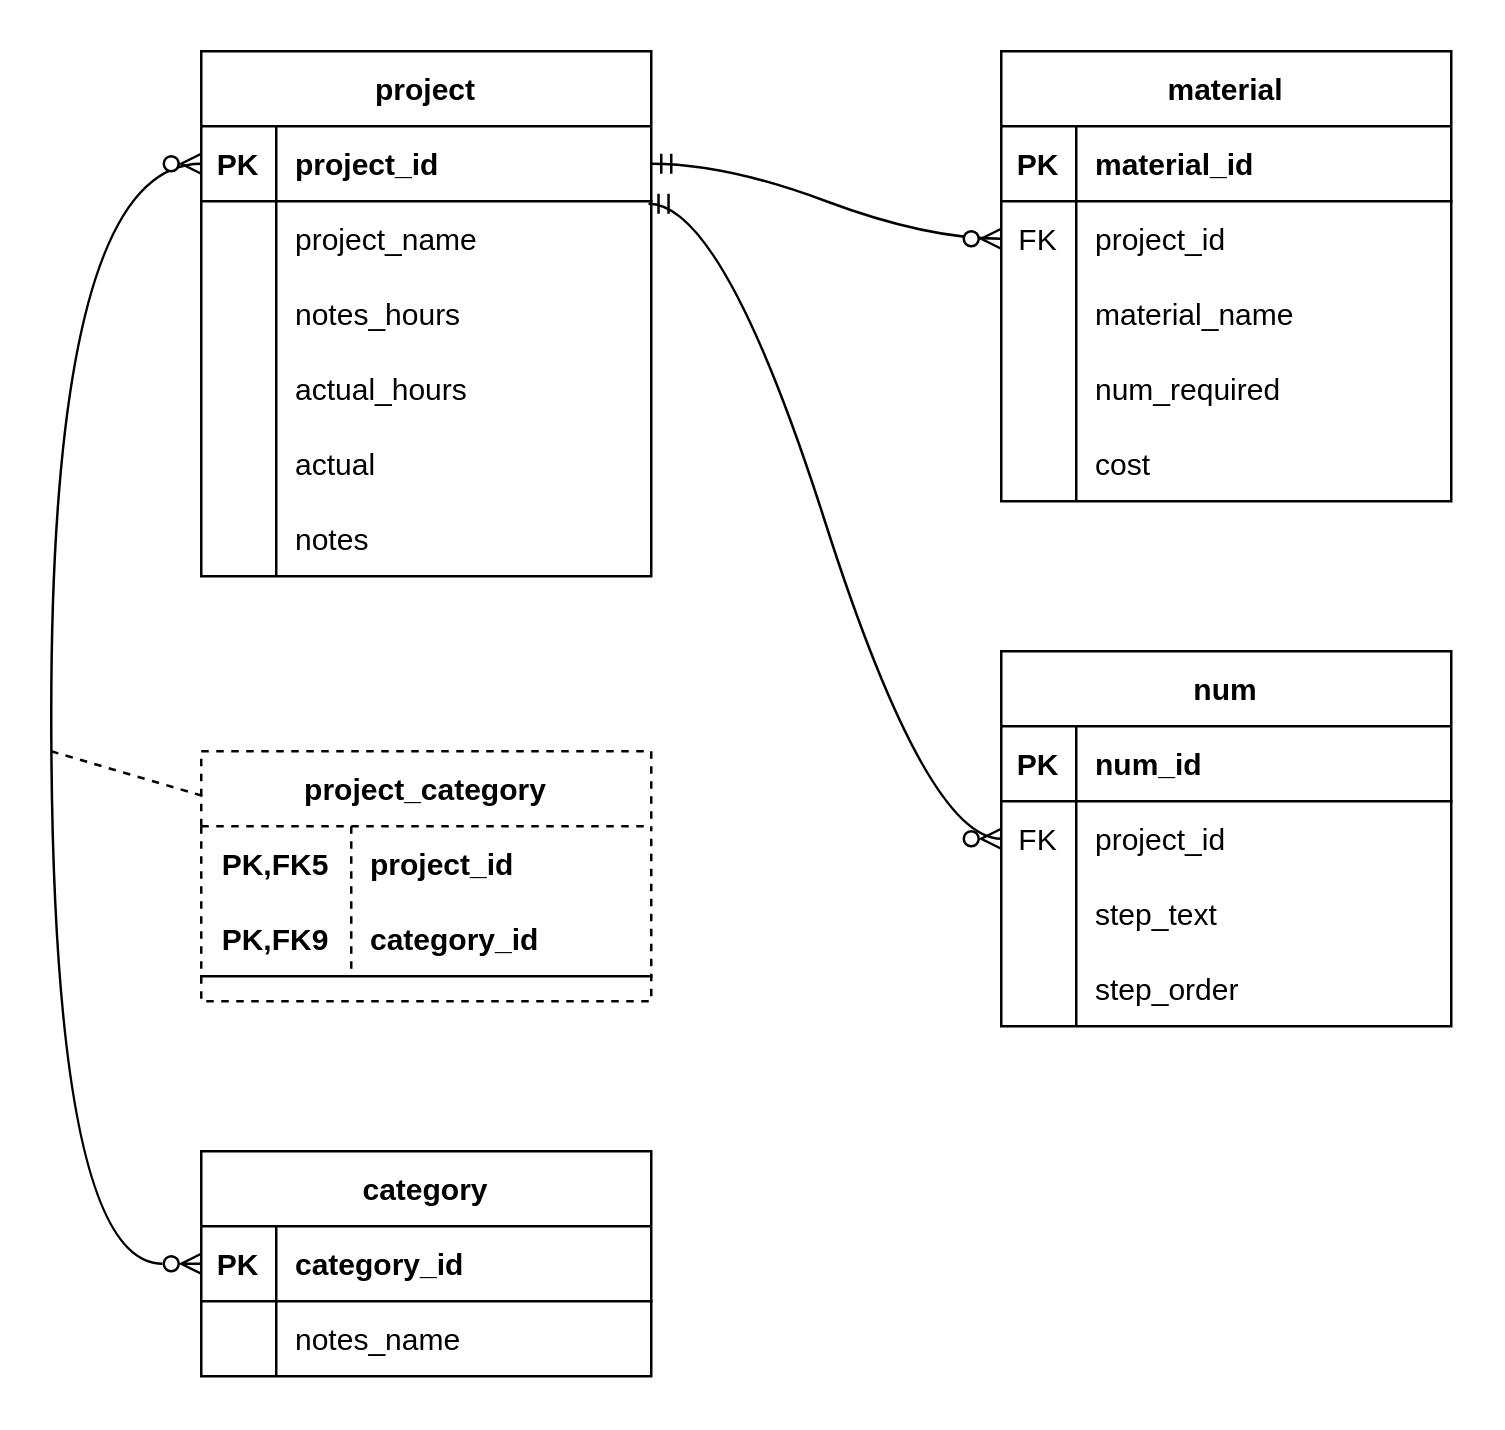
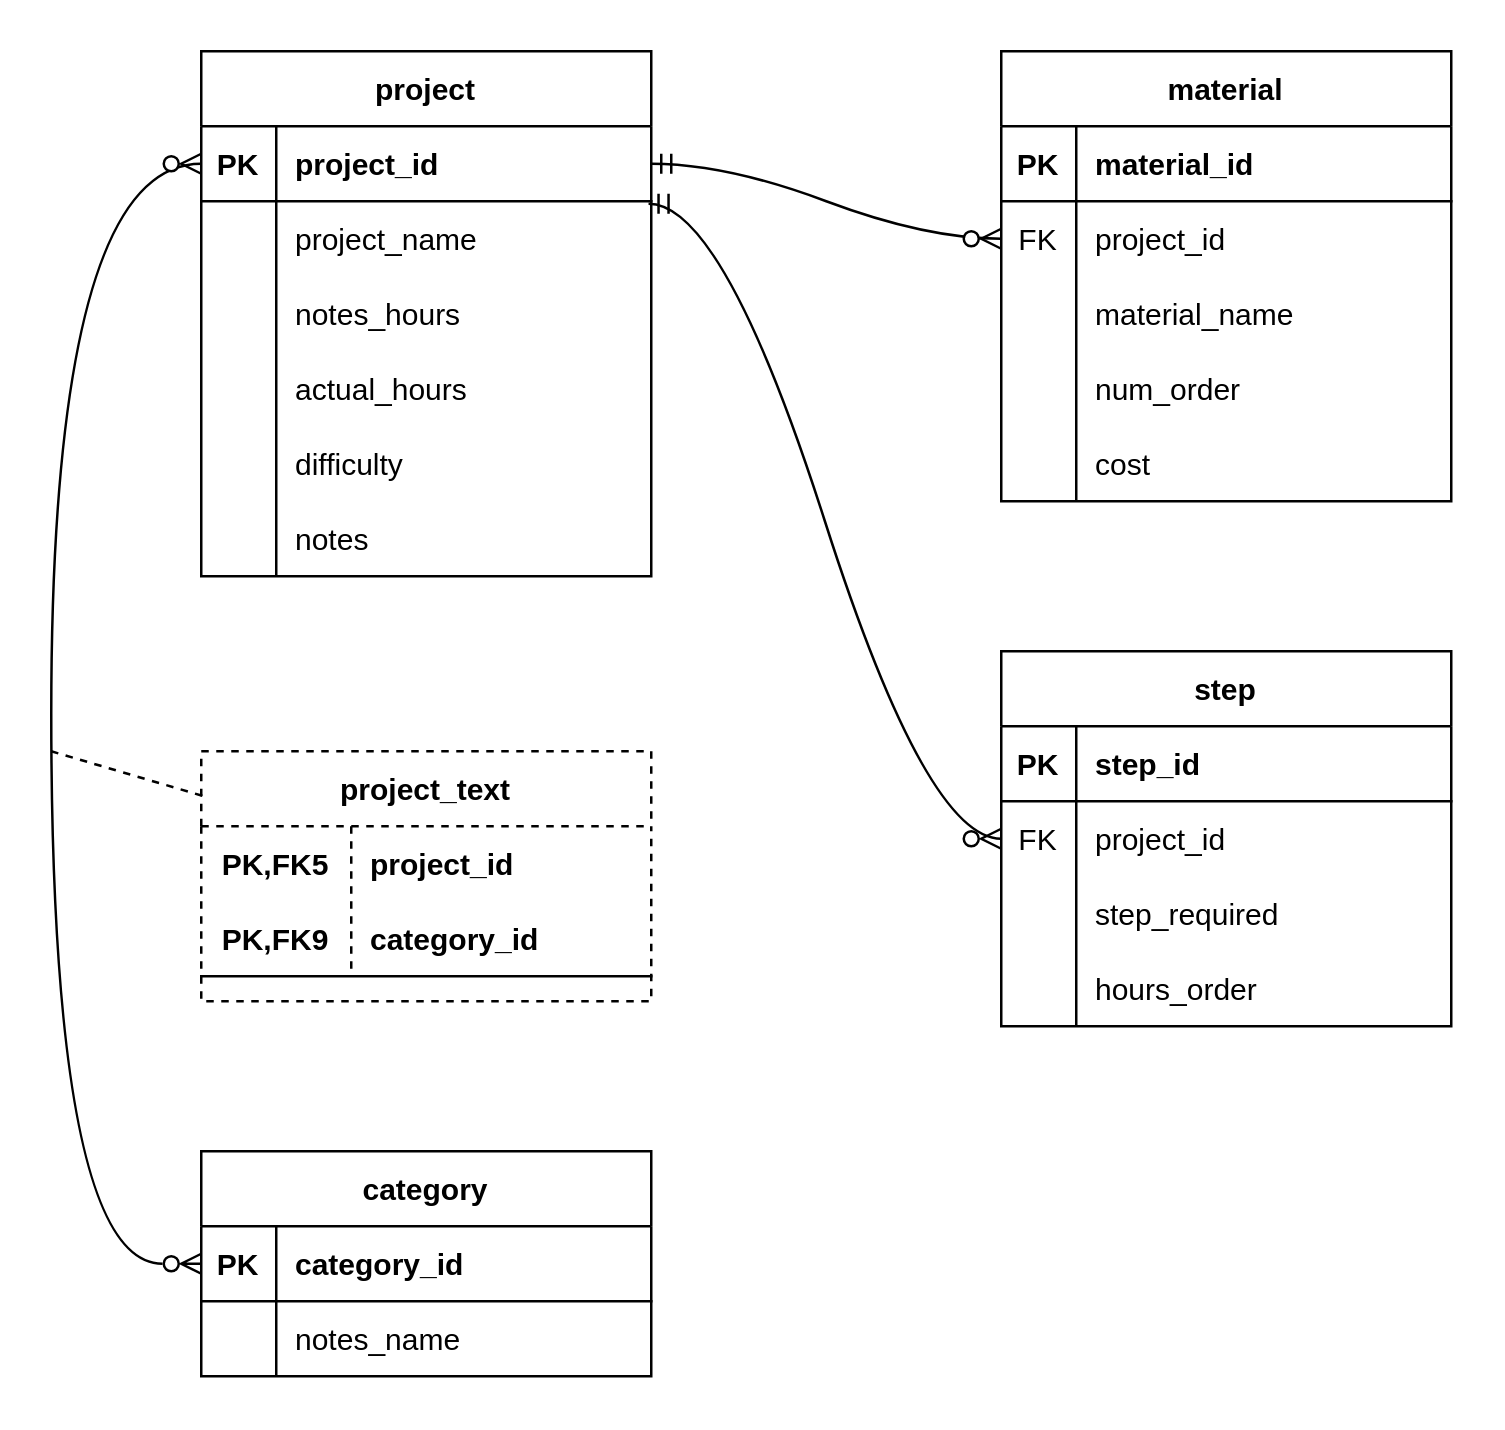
node "num_required": label "num_required" -> "num_order"
node "actual": label "actual" -> "difficulty"
node "num": label "num" -> "step"
node "num_id": label "num_id" -> "step_id"
node "project_category": label "project_category" -> "project_text"
node "step_text": label "step_text" -> "step_required"
node "step_order": label "step_order" -> "hours_order"
